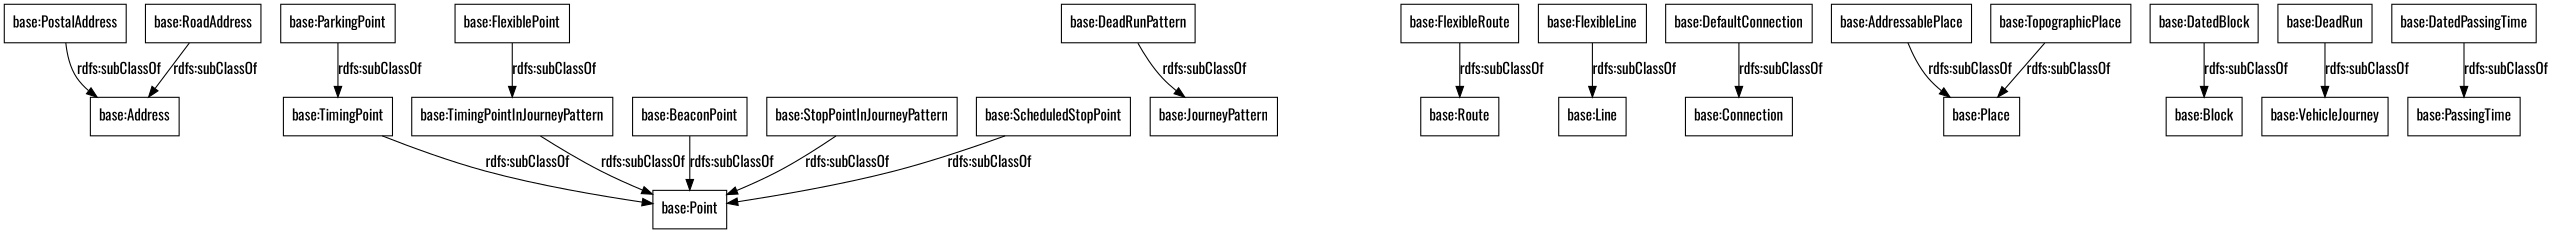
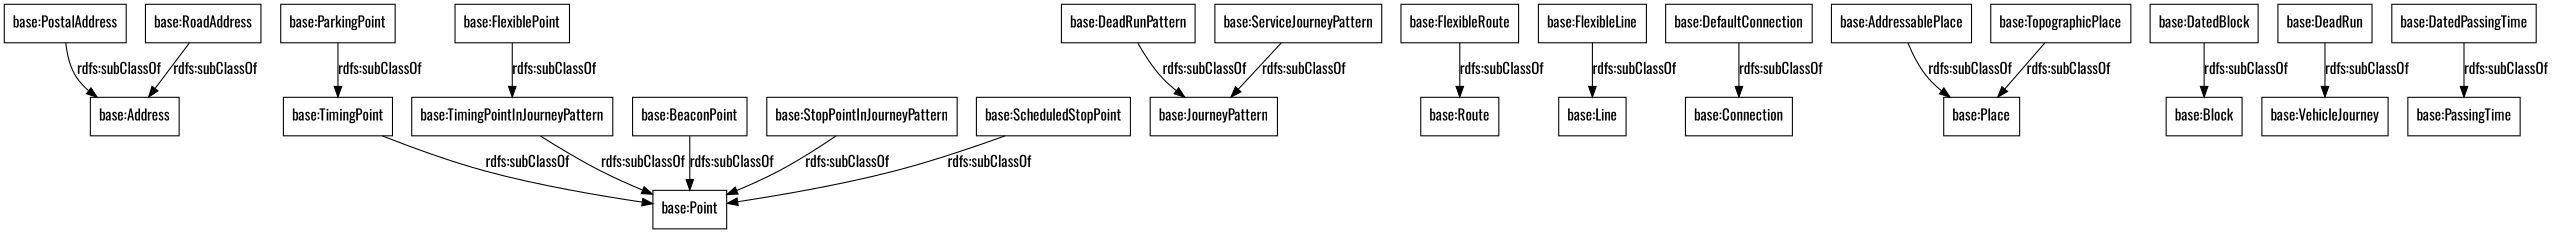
node "base:ServiceJourneyPattern": added
